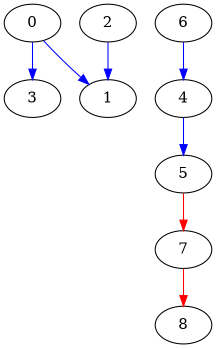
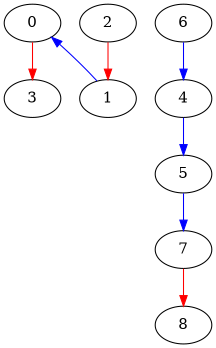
edge "0" -> "3": color blue -> red
edge "2" -> "1": color blue -> red
edge "0" -> "1": reversed
edge "5" -> "7": color red -> blue
